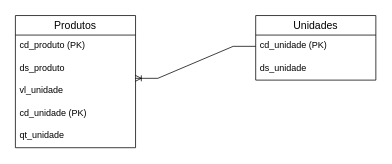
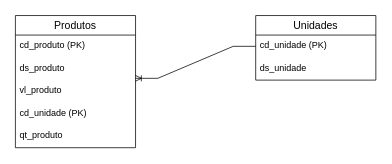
node "vl_unidade": label "vl_unidade" -> "vl_produto"
node "qt_unidade": label "qt_unidade" -> "qt_produto"
